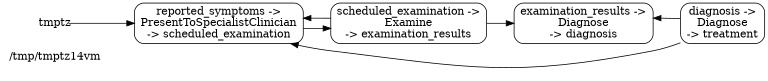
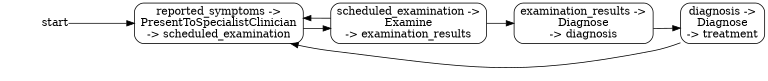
edge "diagnosis -> Diagnose -> treatment" -> "examination_results -> Diagnose -> diagnosis": reversed
node "tmptz": label "tmptz" -> "start"
node "/tmp/tmptz14vm": removed
